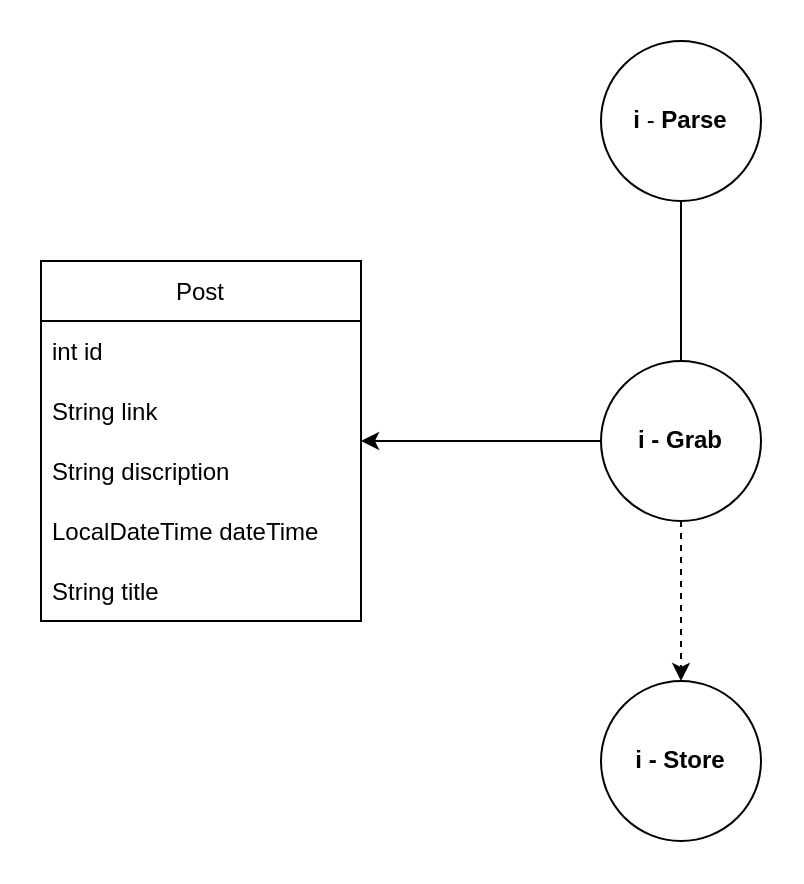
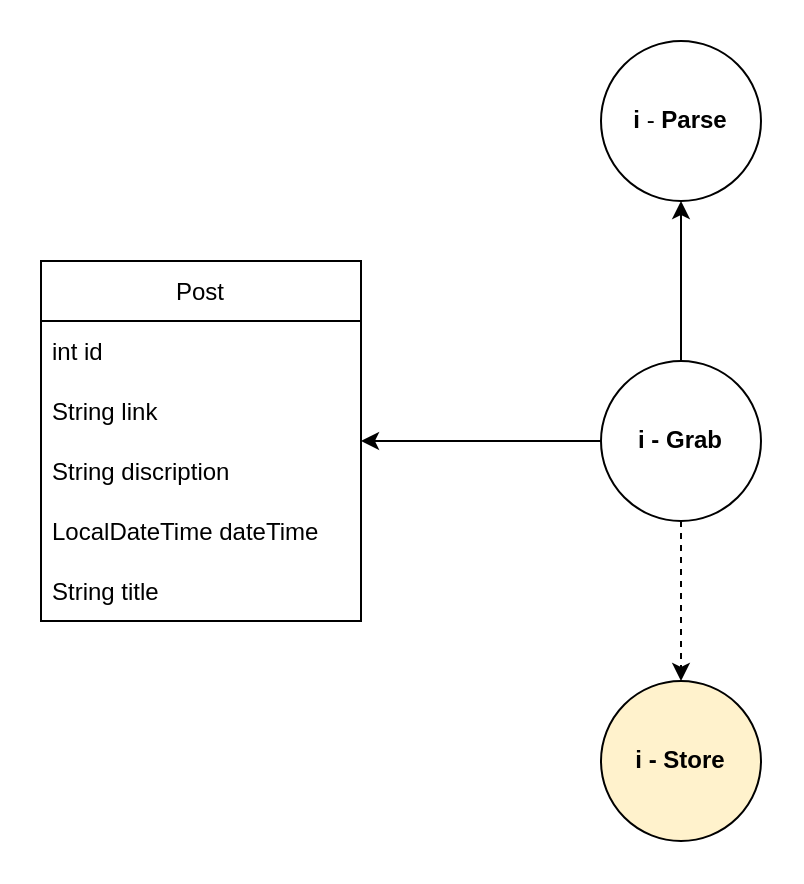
edge "i - Parse" -- "i - Grab": arrowhead none -> classic
node "i - Store": fillcolor #ffffff -> #fff2cc
